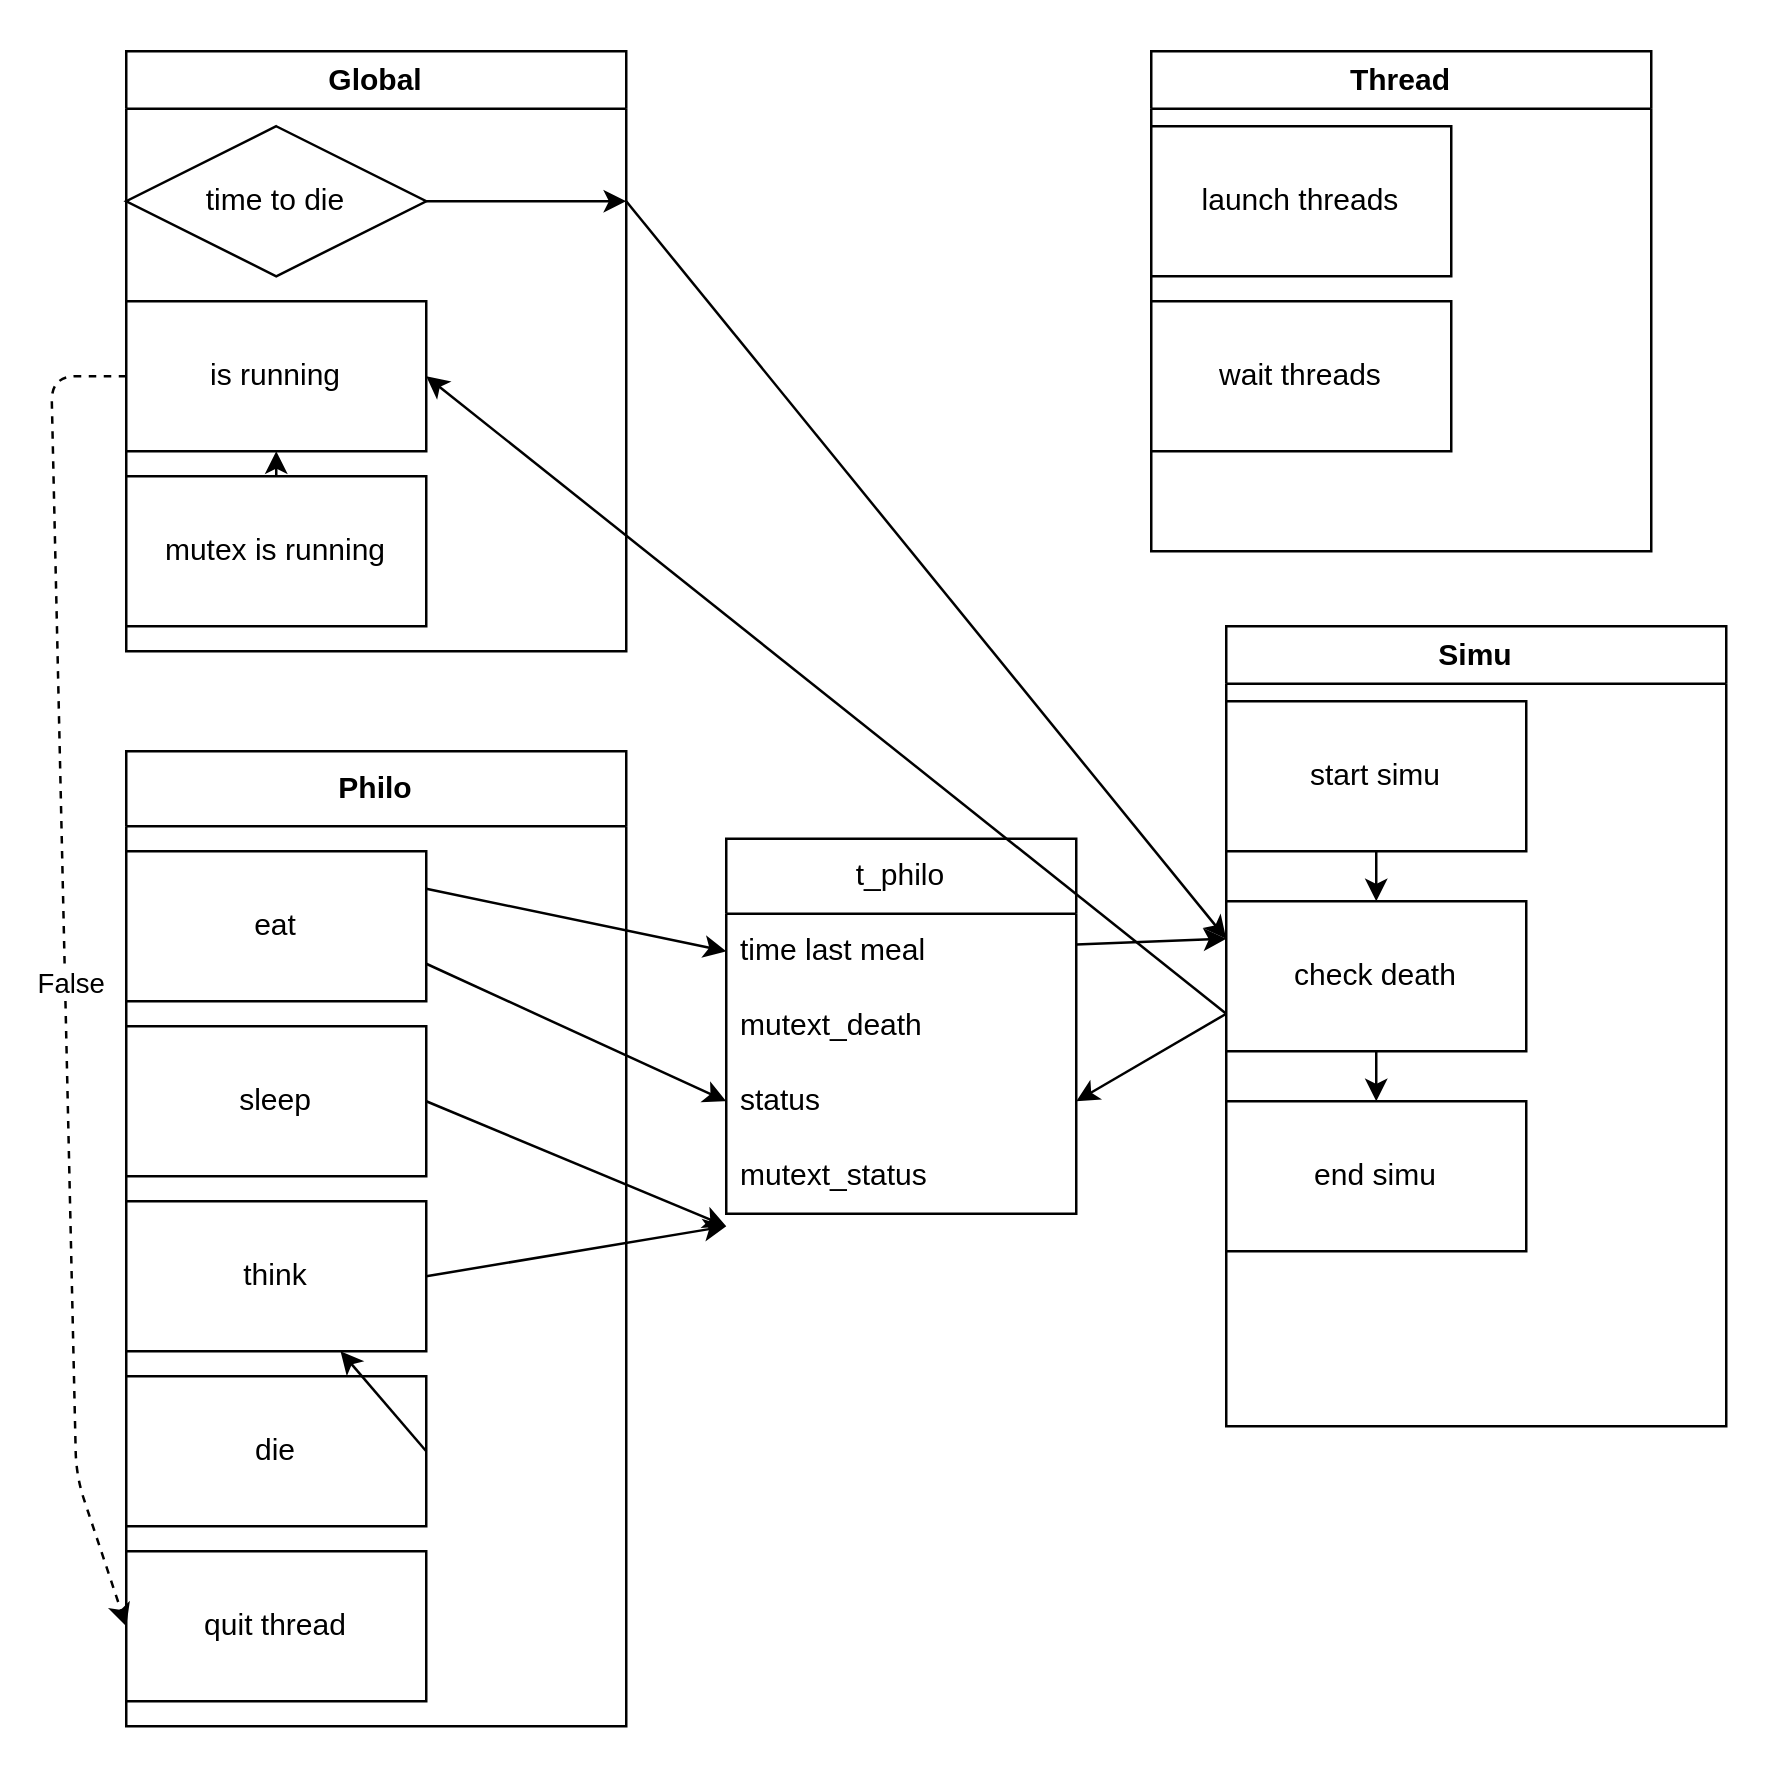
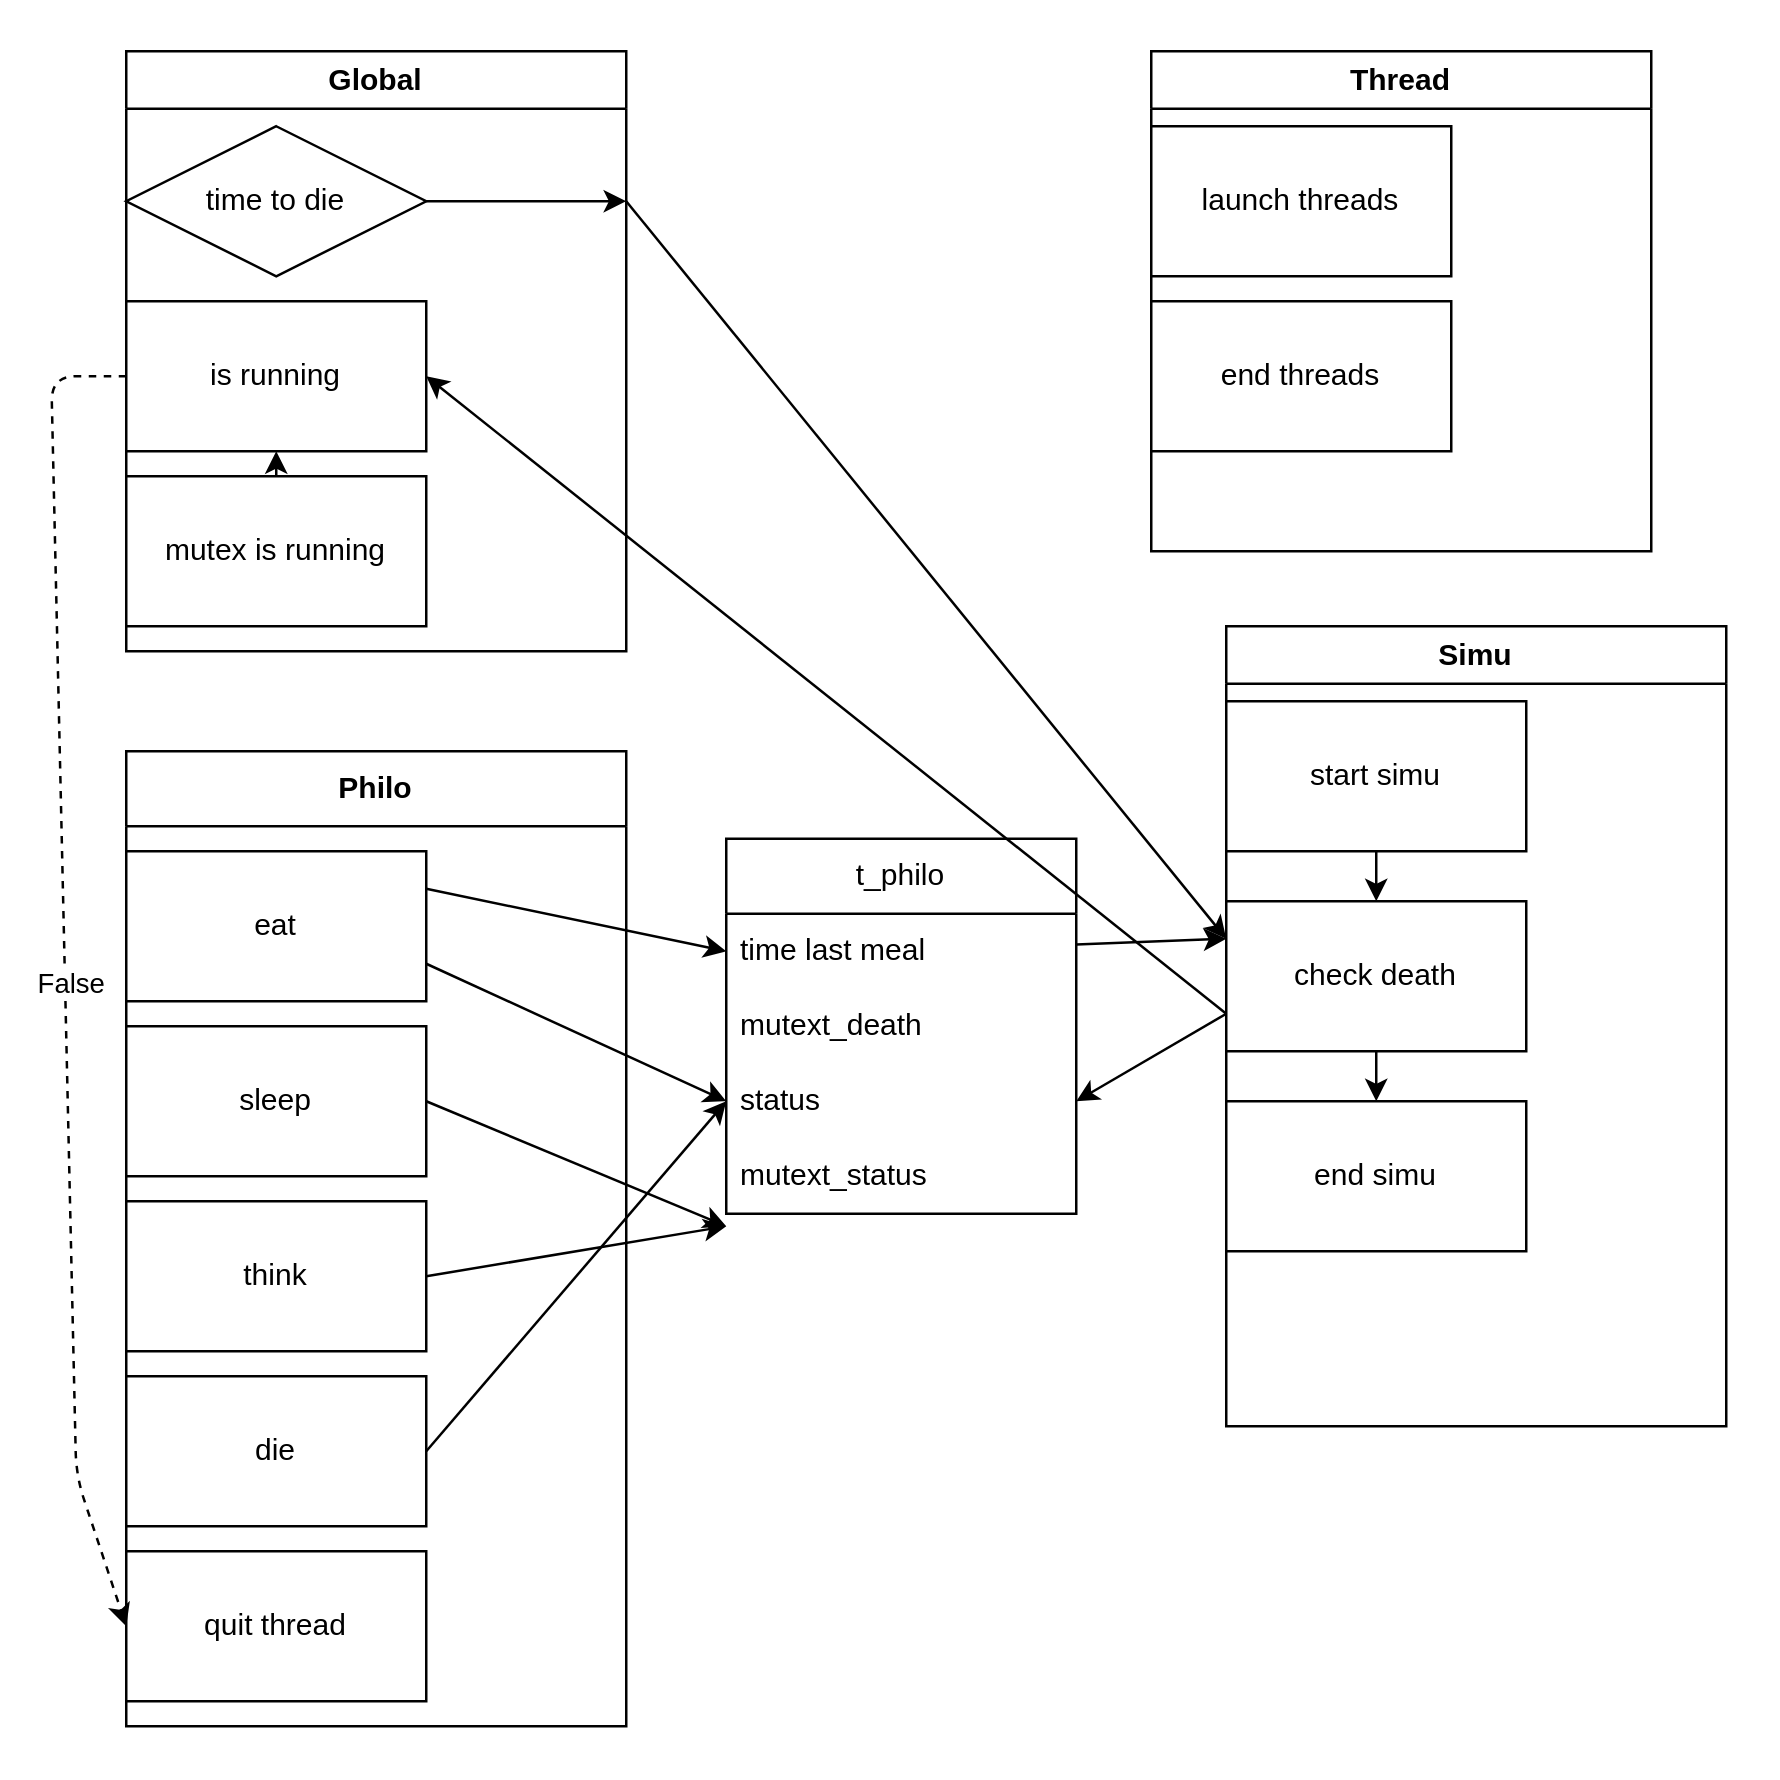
node "wait threads": label "wait threads" -> "end threads"
edge "die" -> "think": now "die" -> "status"
